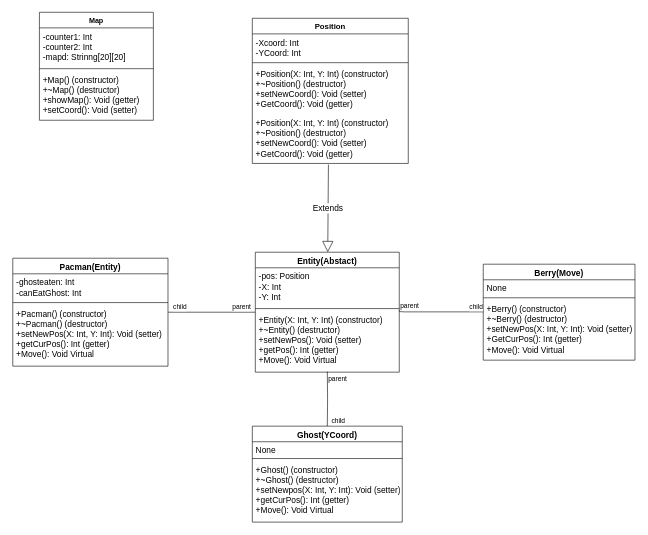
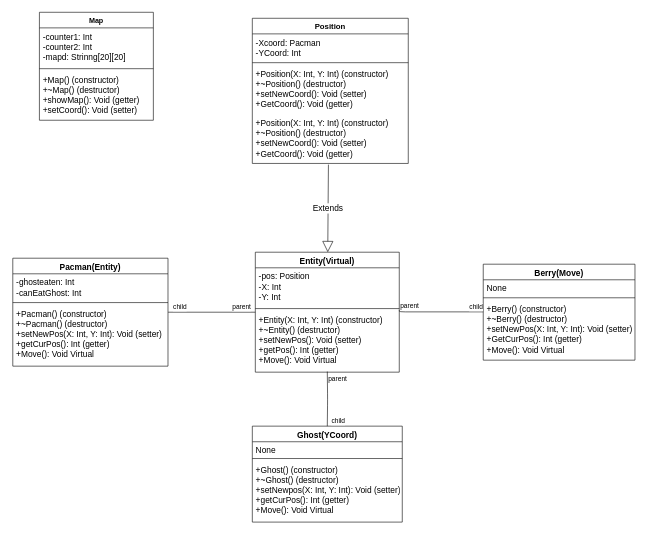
node "-Xcoord: Int -YCoord: Int": label "-Xcoord: Int -YCoord: Int" -> "-Xcoord: Pacman -YCoord: Int"
node "Entity(Abstact)": label "Entity(Abstact)" -> "Entity(Virtual)"
